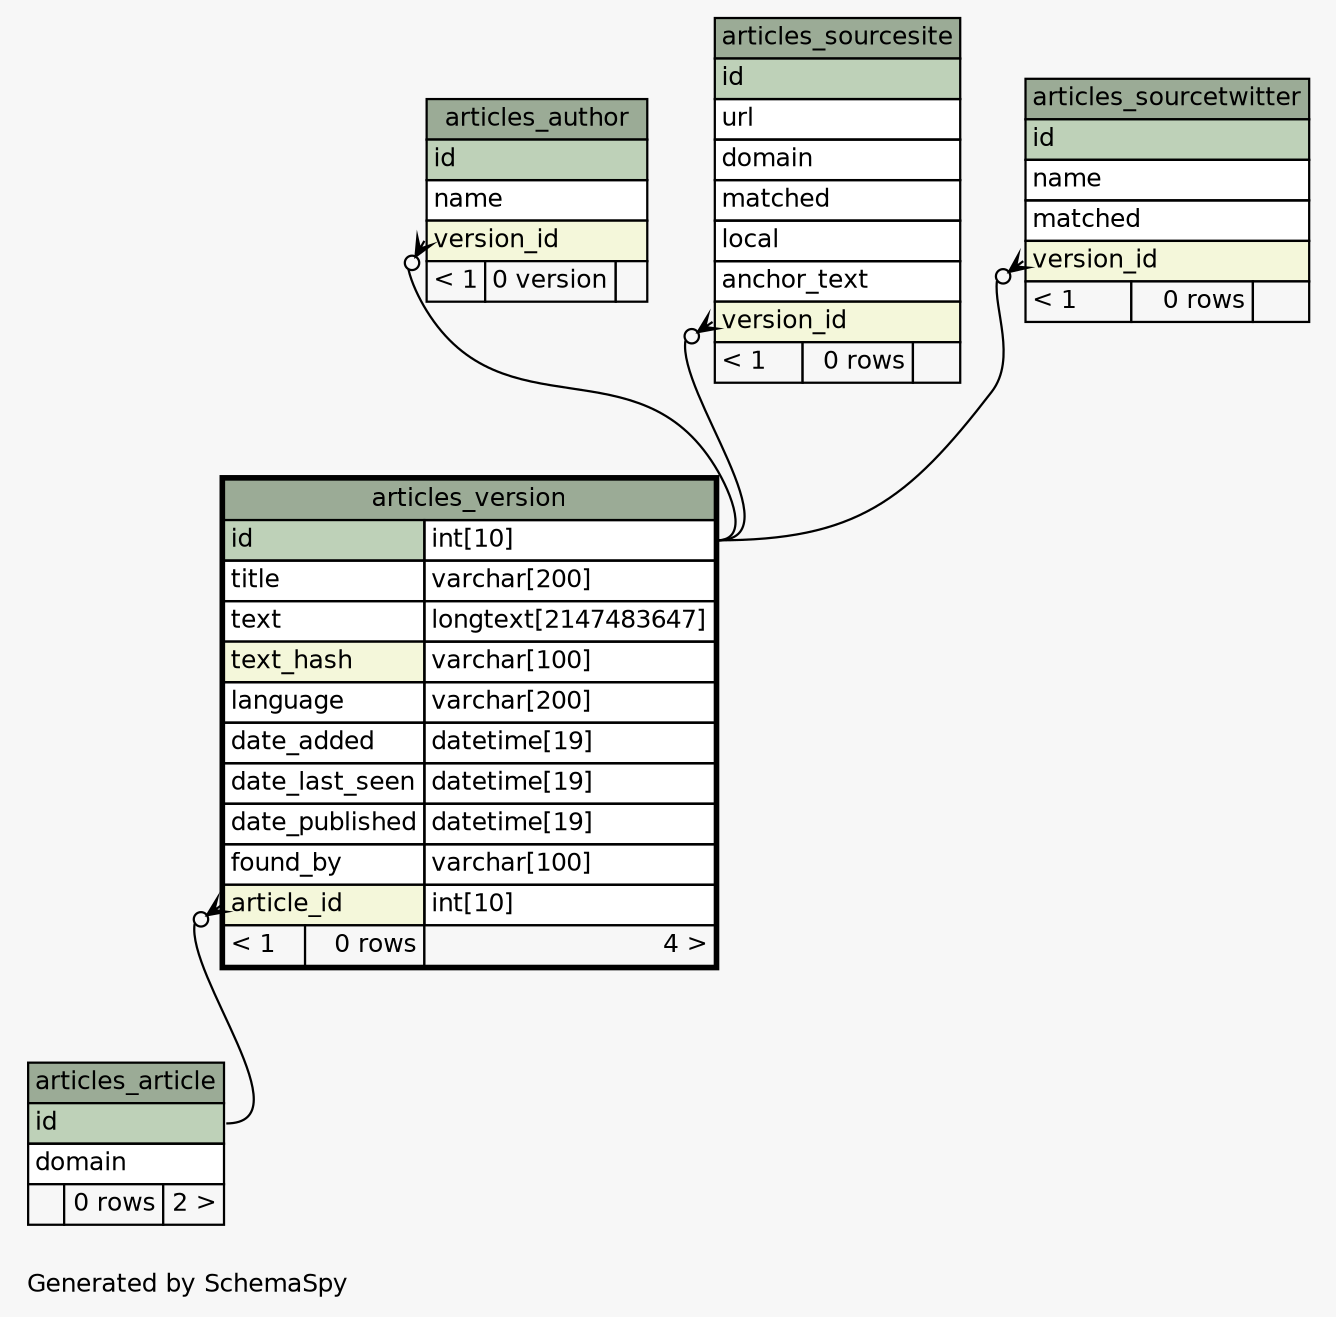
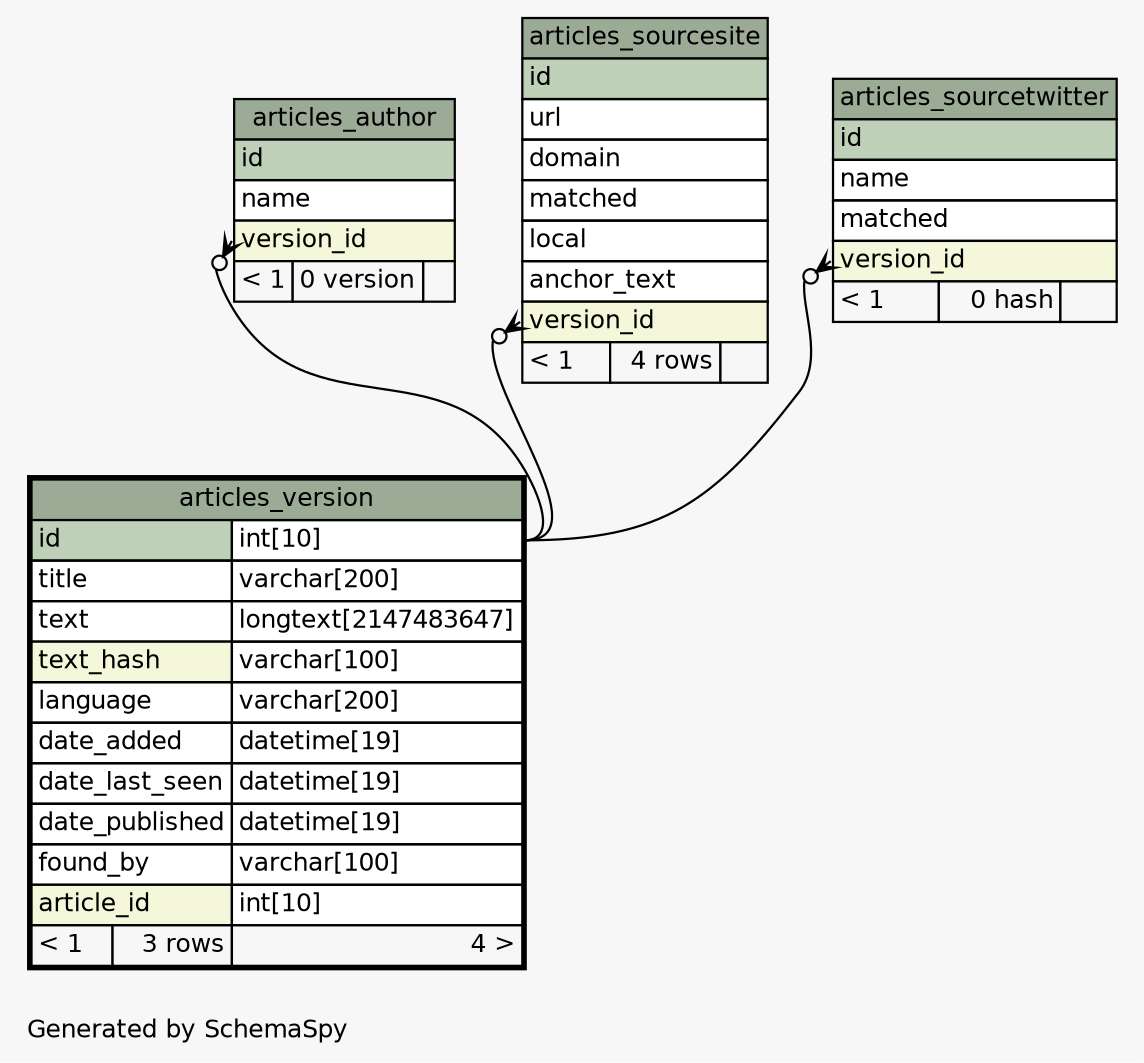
node "articles_sourcetwitter": text "0 rows" -> "0 hash"
node "articles_sourcesite": text "0 rows" -> "4 rows"
node "articles_version": text "0 rows" -> "3 rows"
node "articles_article": removed
